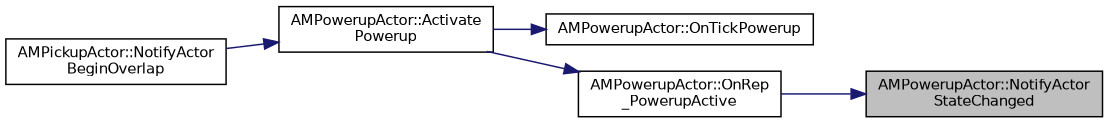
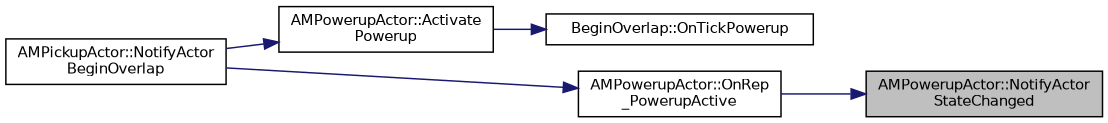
node "AMPowerupActor::OnTickPowerup": label "AMPowerupActor::OnTickPowerup" -> "BeginOverlap::OnTickPowerup"
edge "AMPowerupActor::Activate Powerup" -> "AMPowerupActor::OnRep _PowerupActive": now "AMPickupActor::NotifyActor BeginOverlap" -> "AMPowerupActor::OnRep _PowerupActive"
